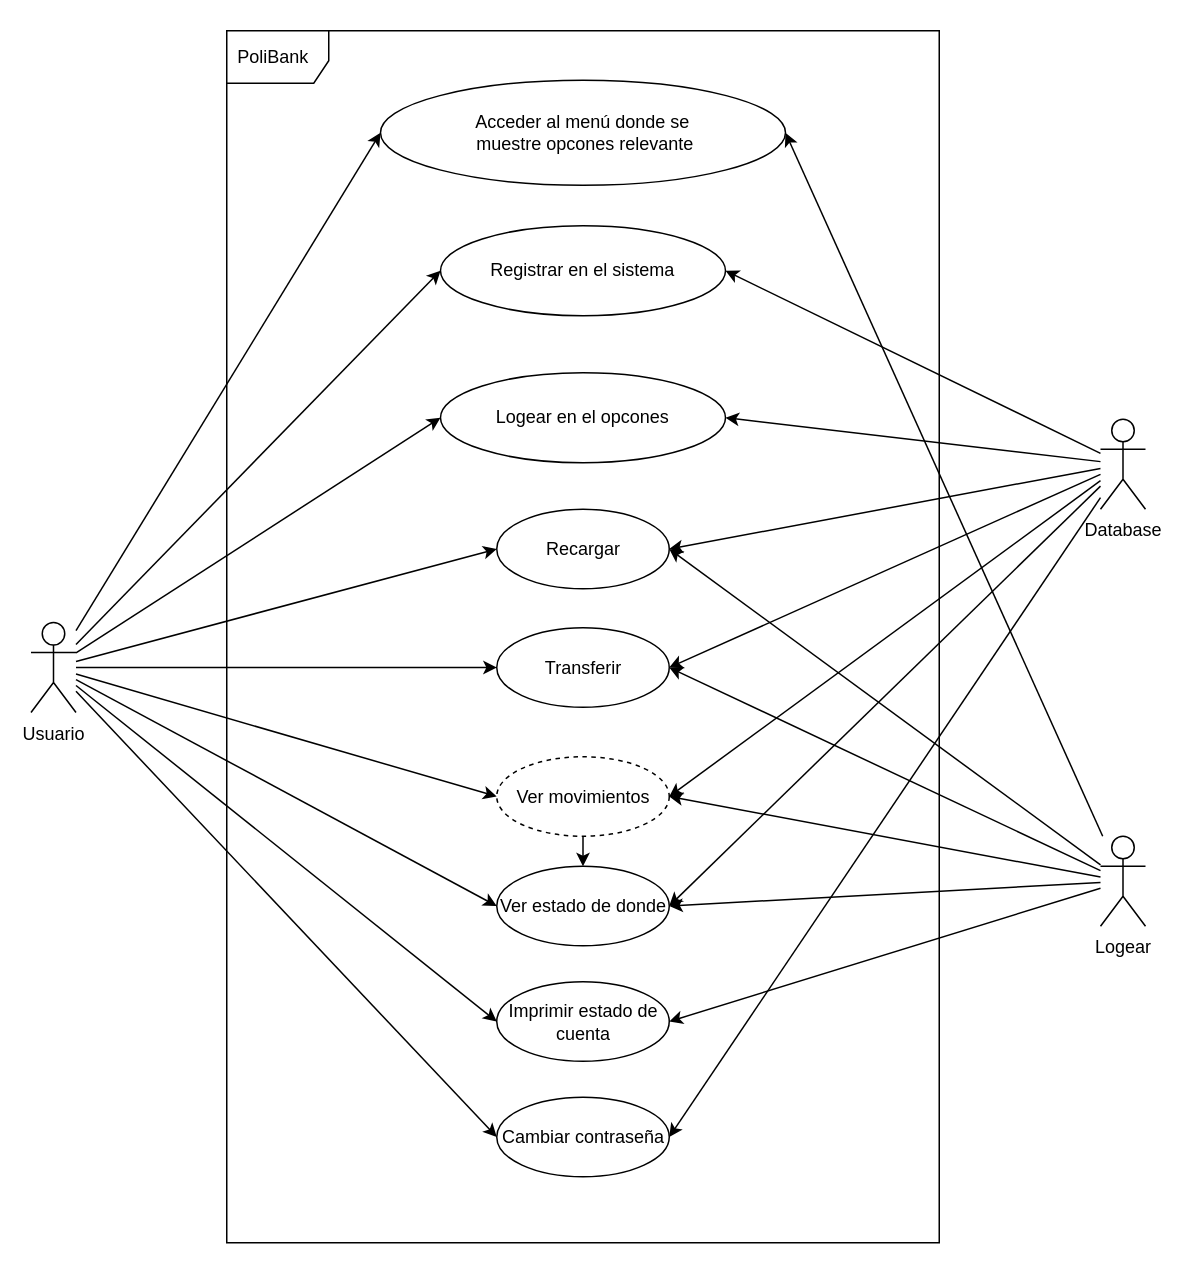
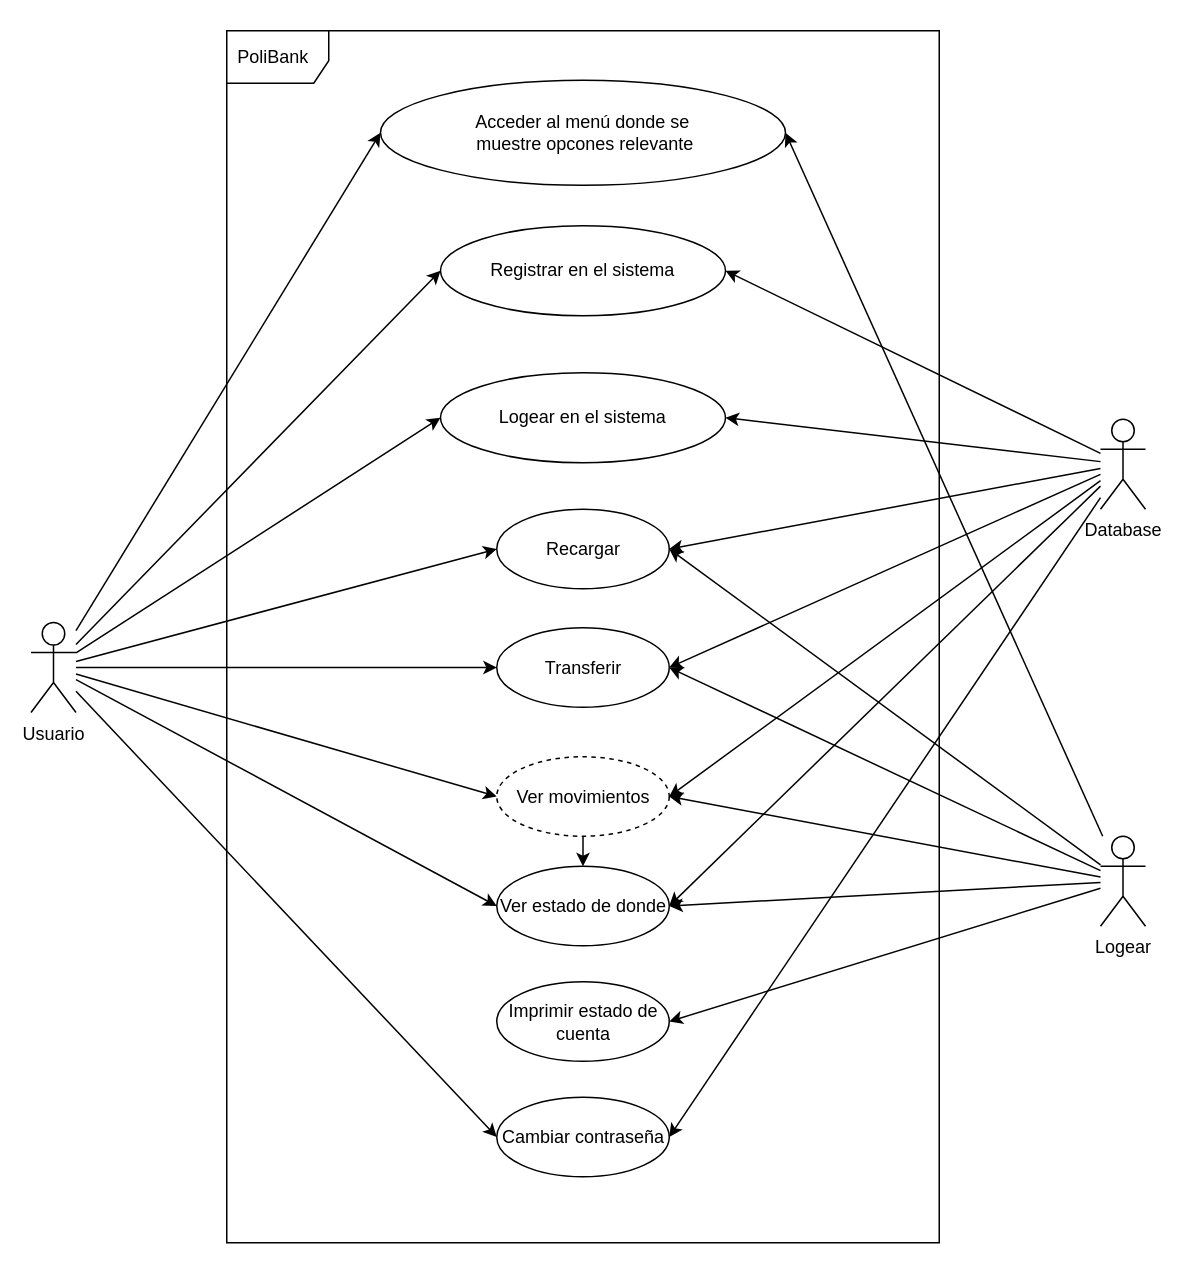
node "Logear en el opcones": label "Logear en el opcones" -> "Logear en el sistema"
edge "Usuario" -> "Imprimir estado de cuenta": removed
